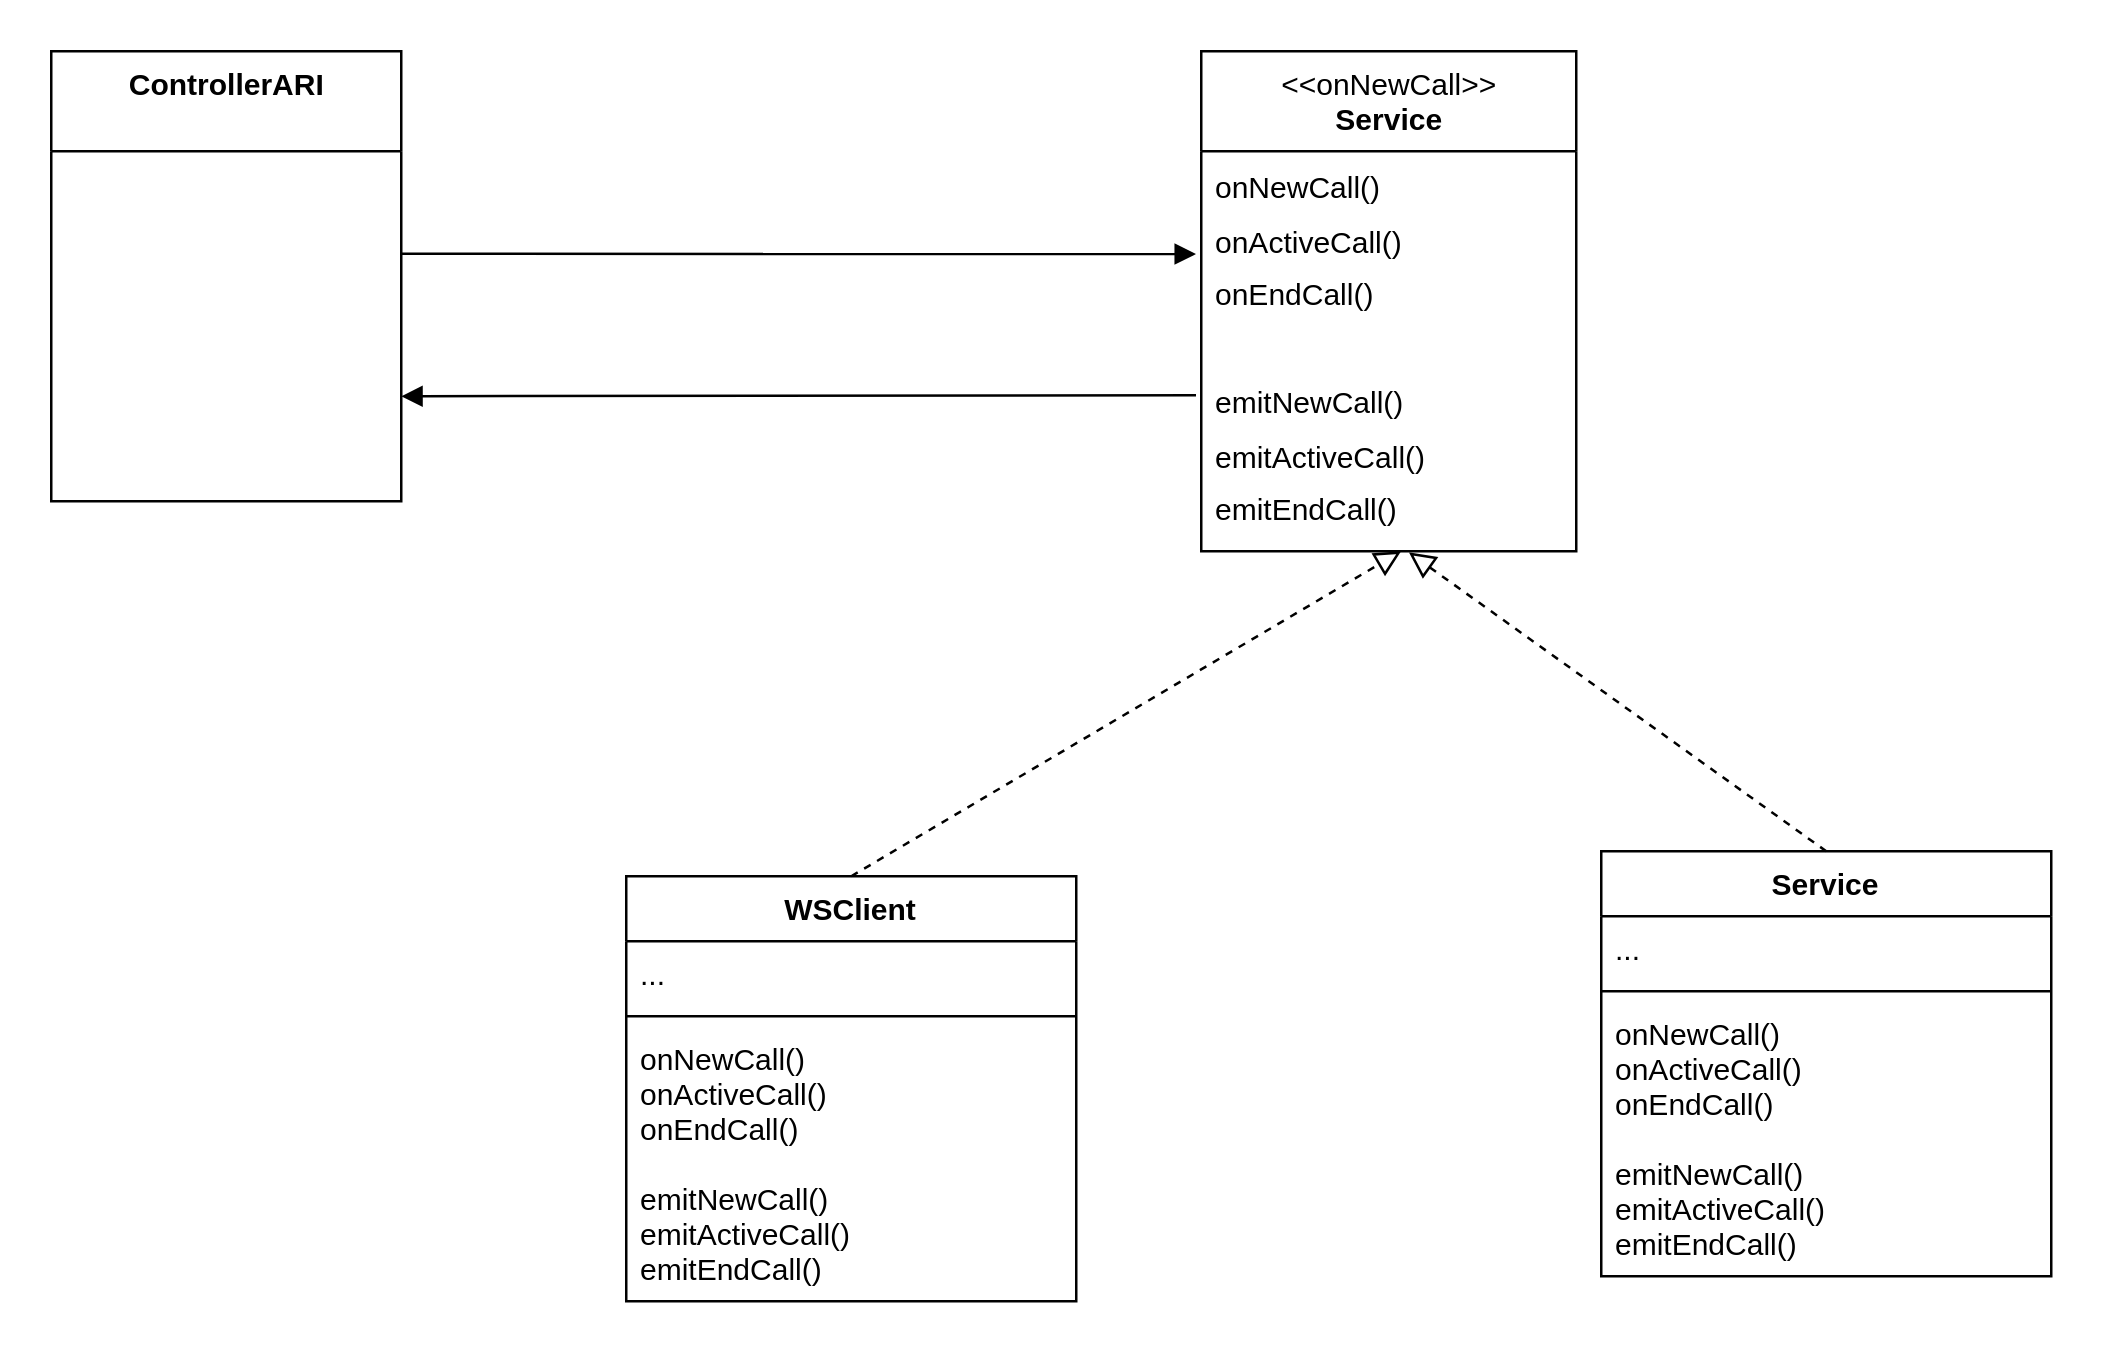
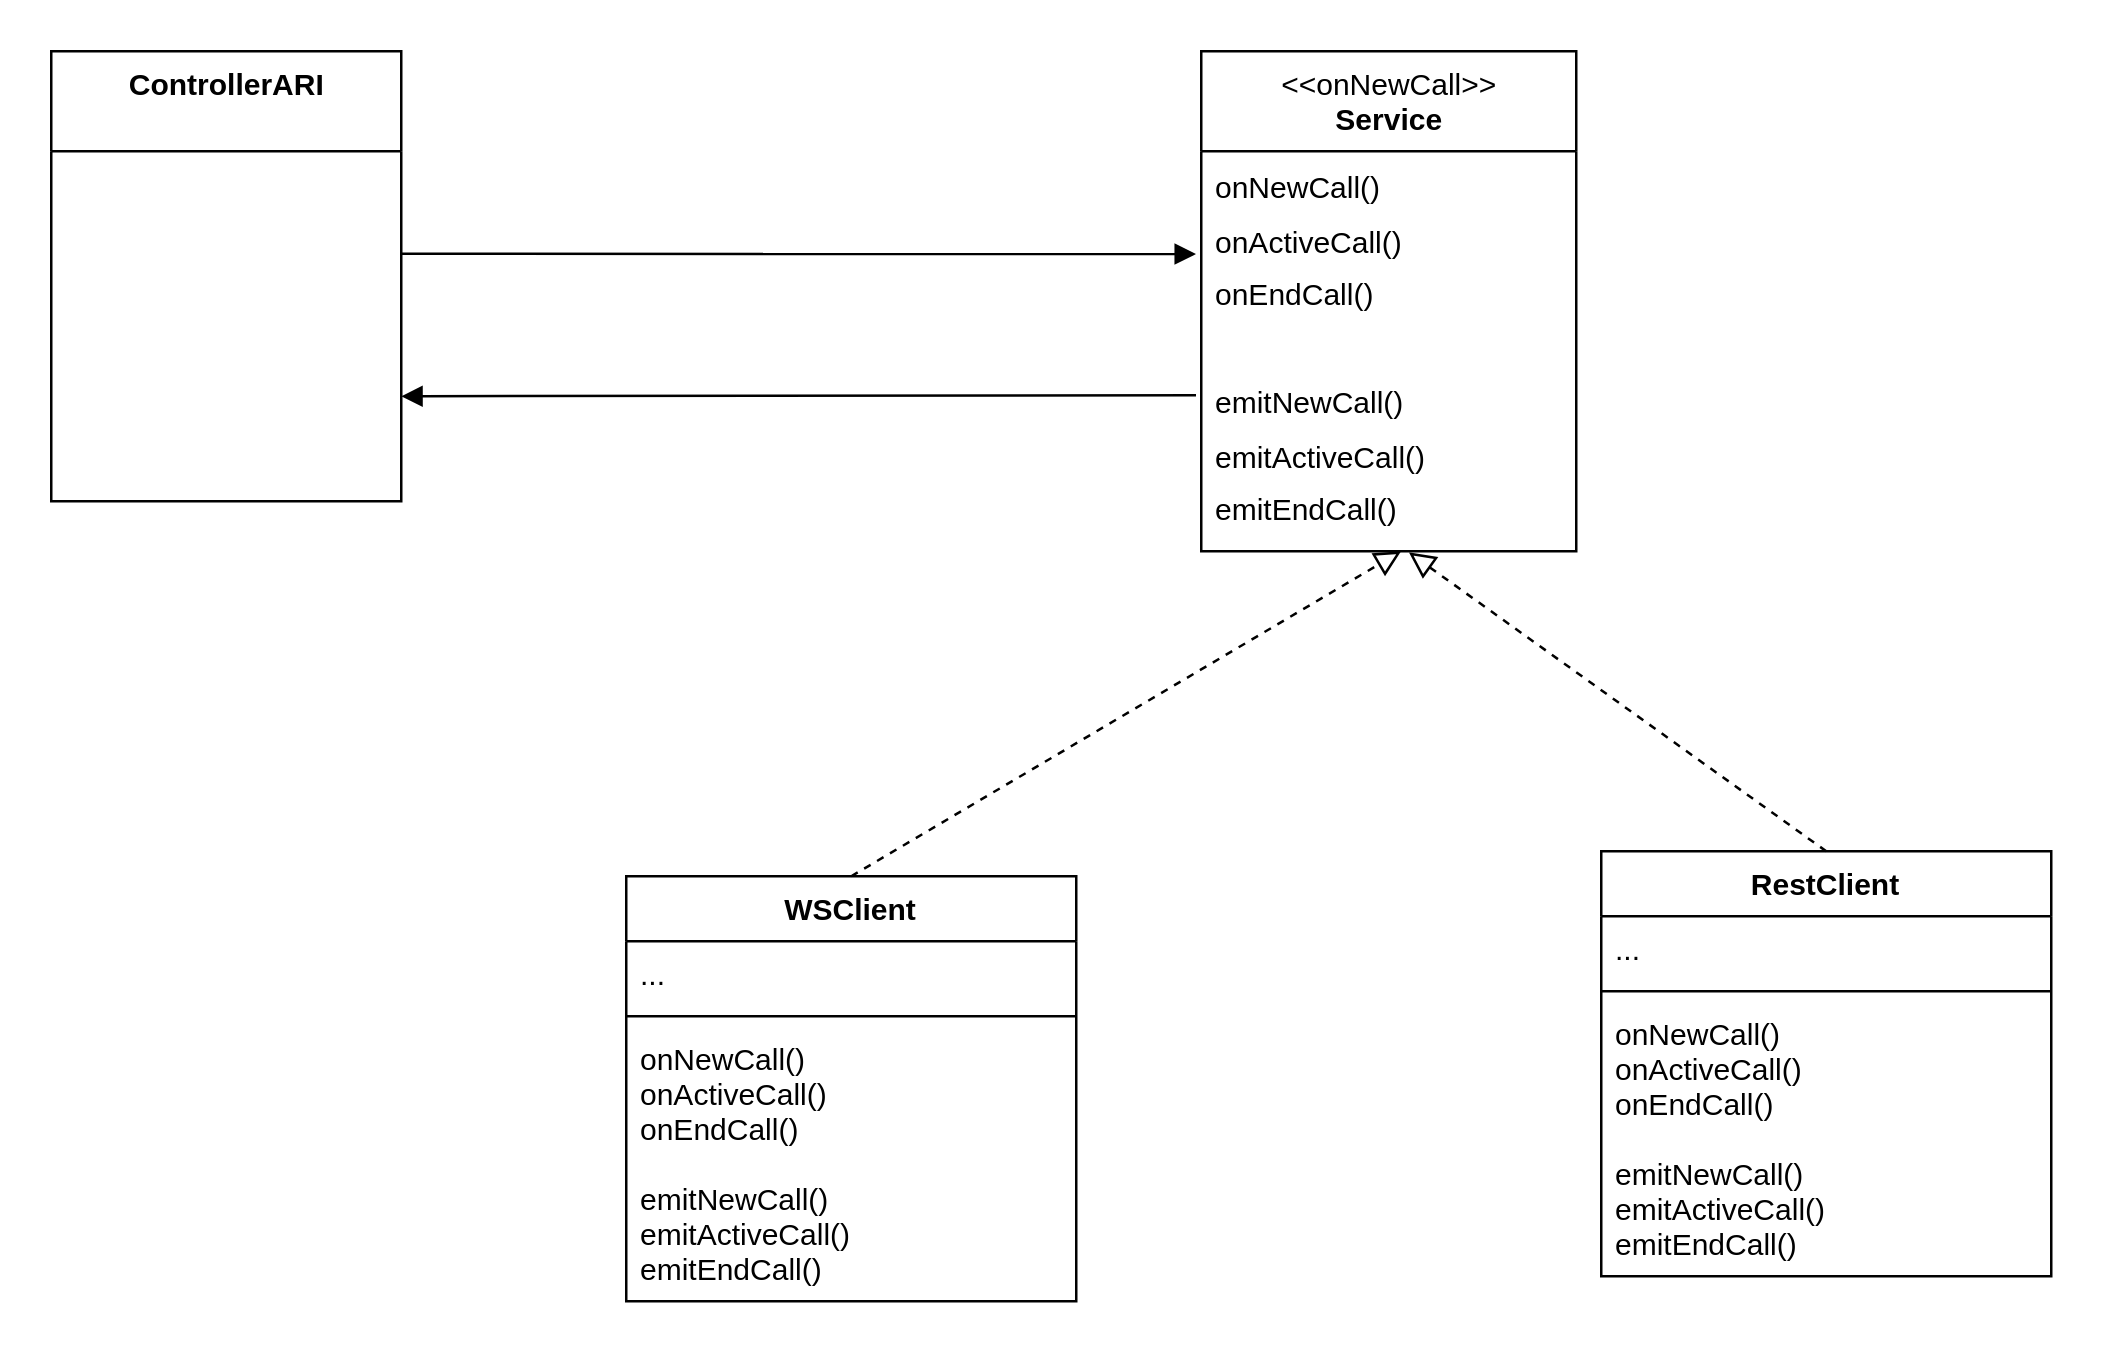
node "Service": label "Service" -> "RestClient"
